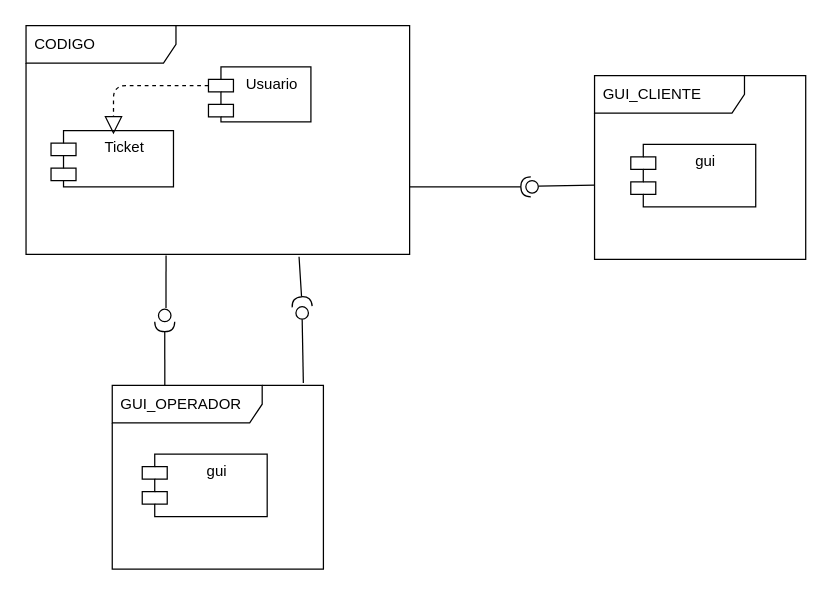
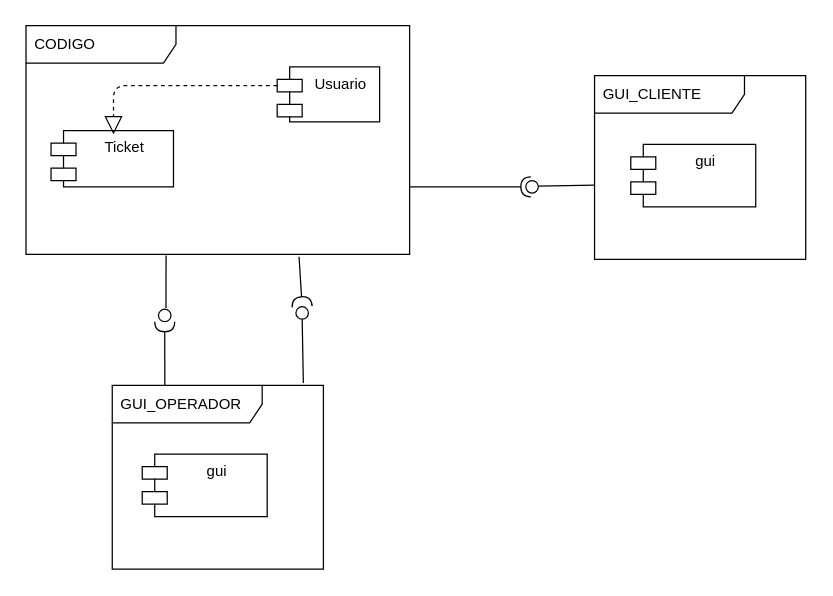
node "Usuario": moved (259, 94) -> (328, 94)
